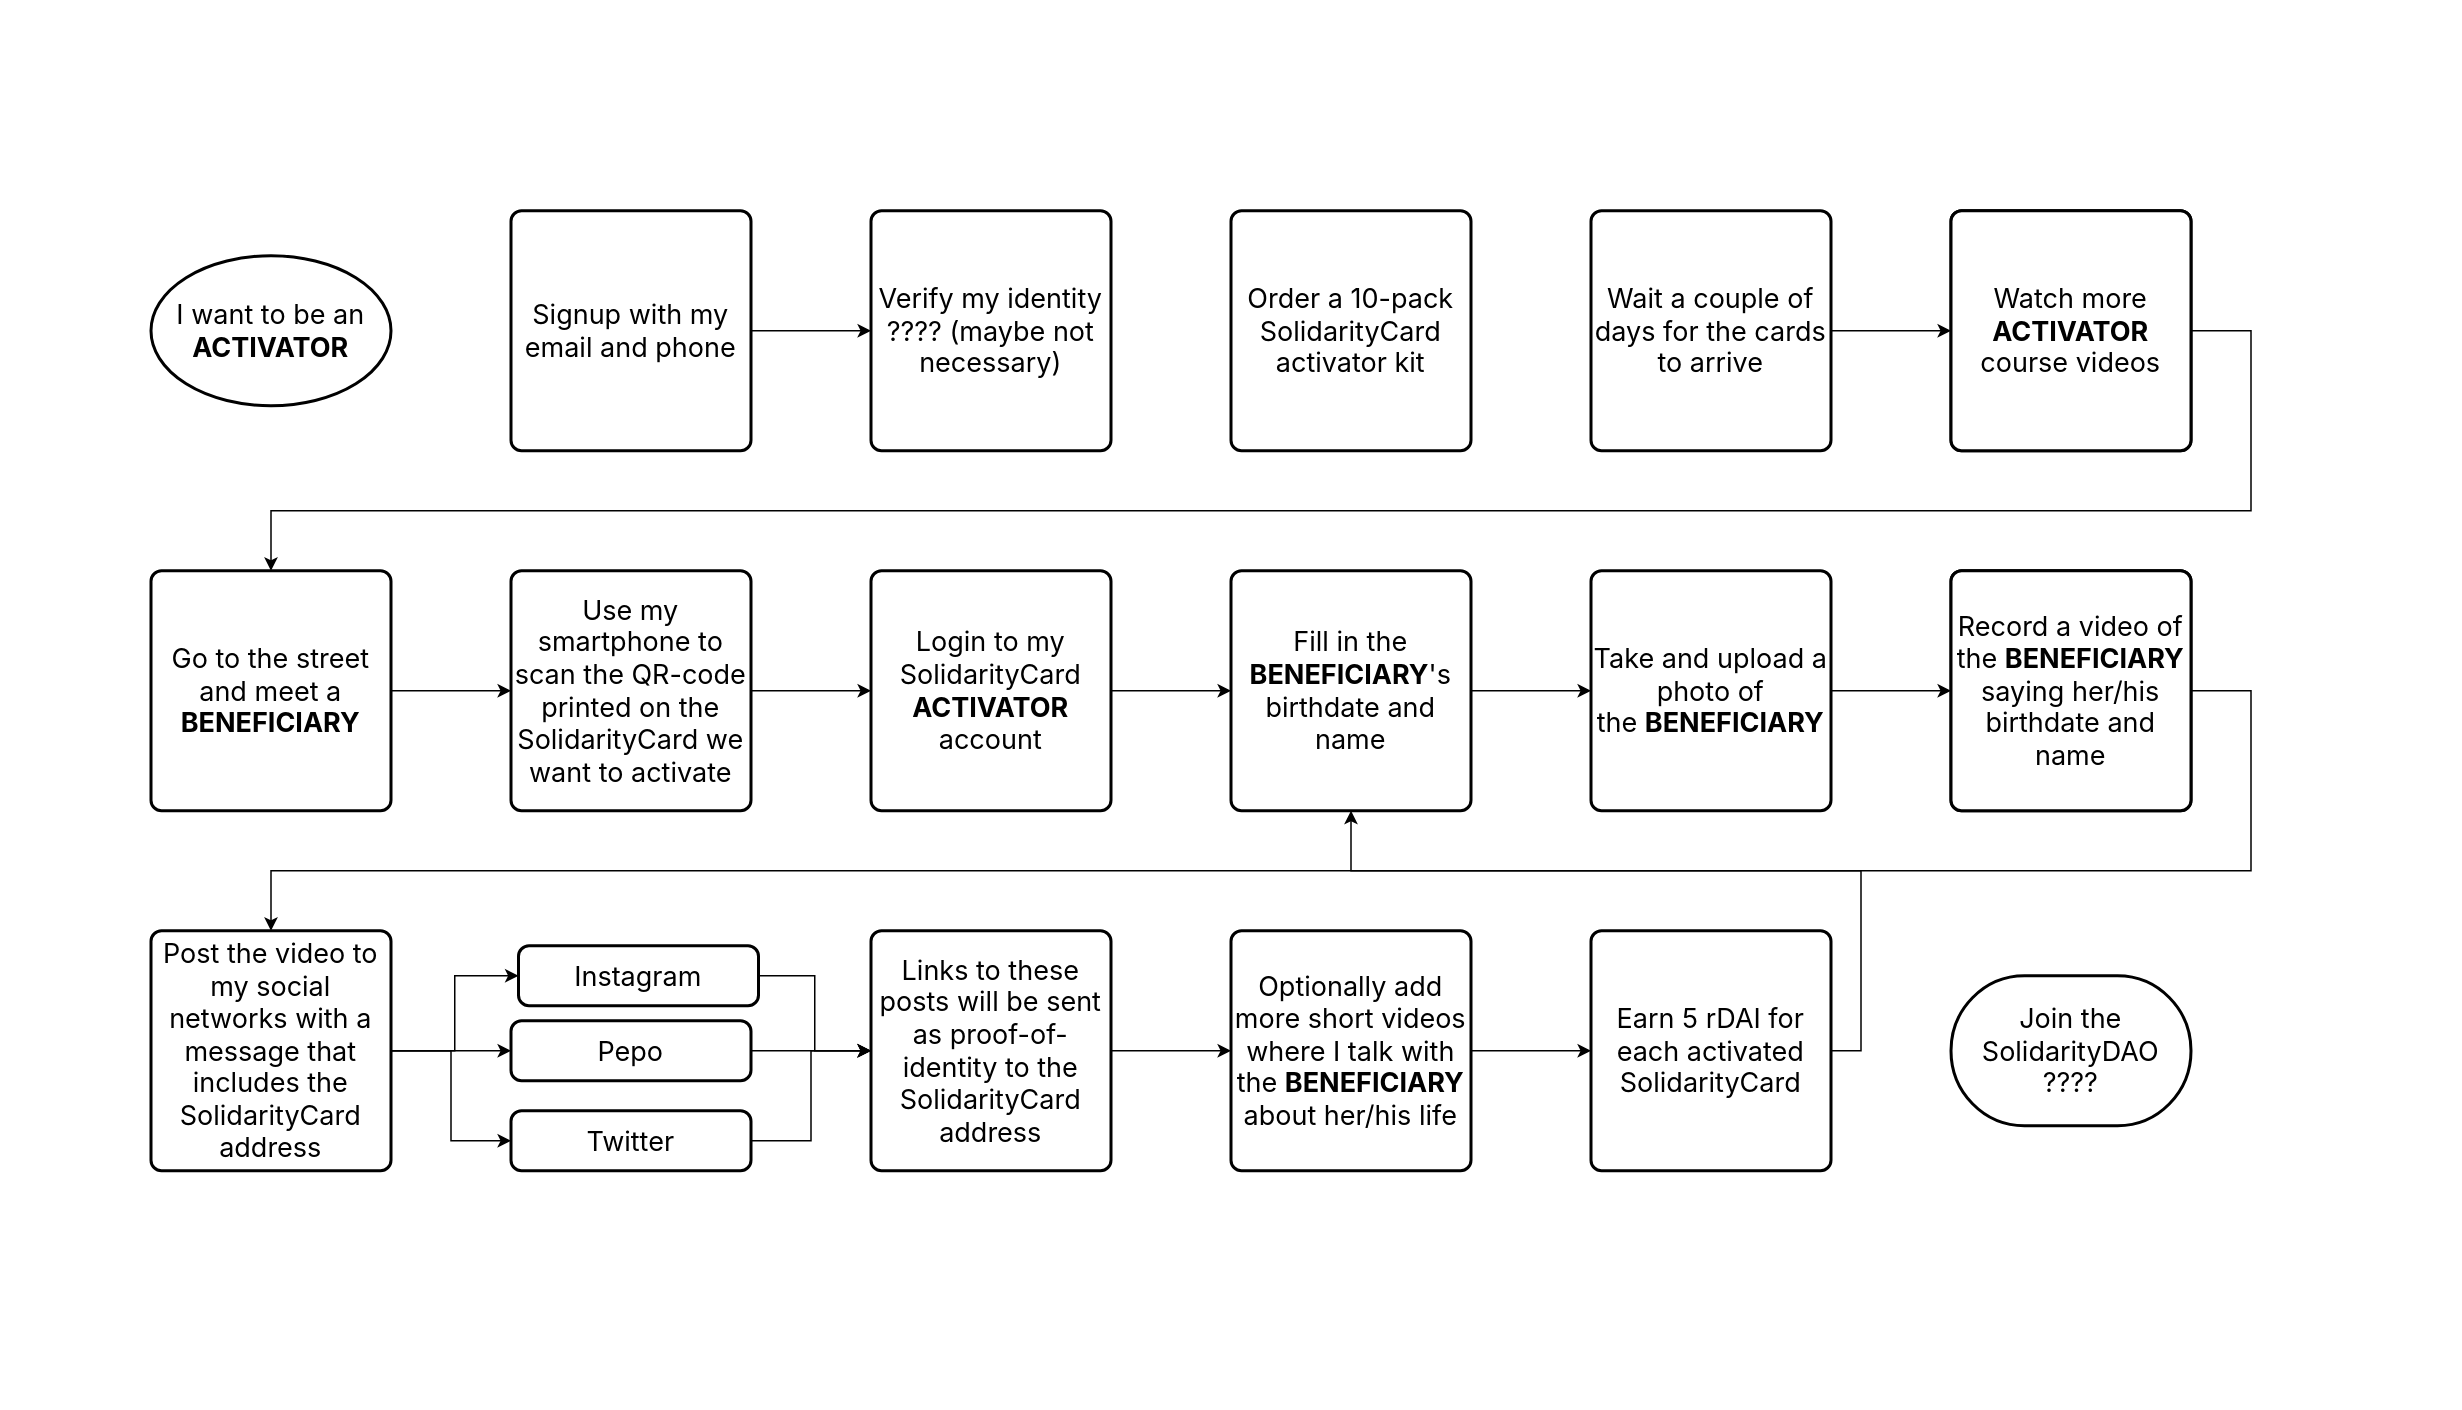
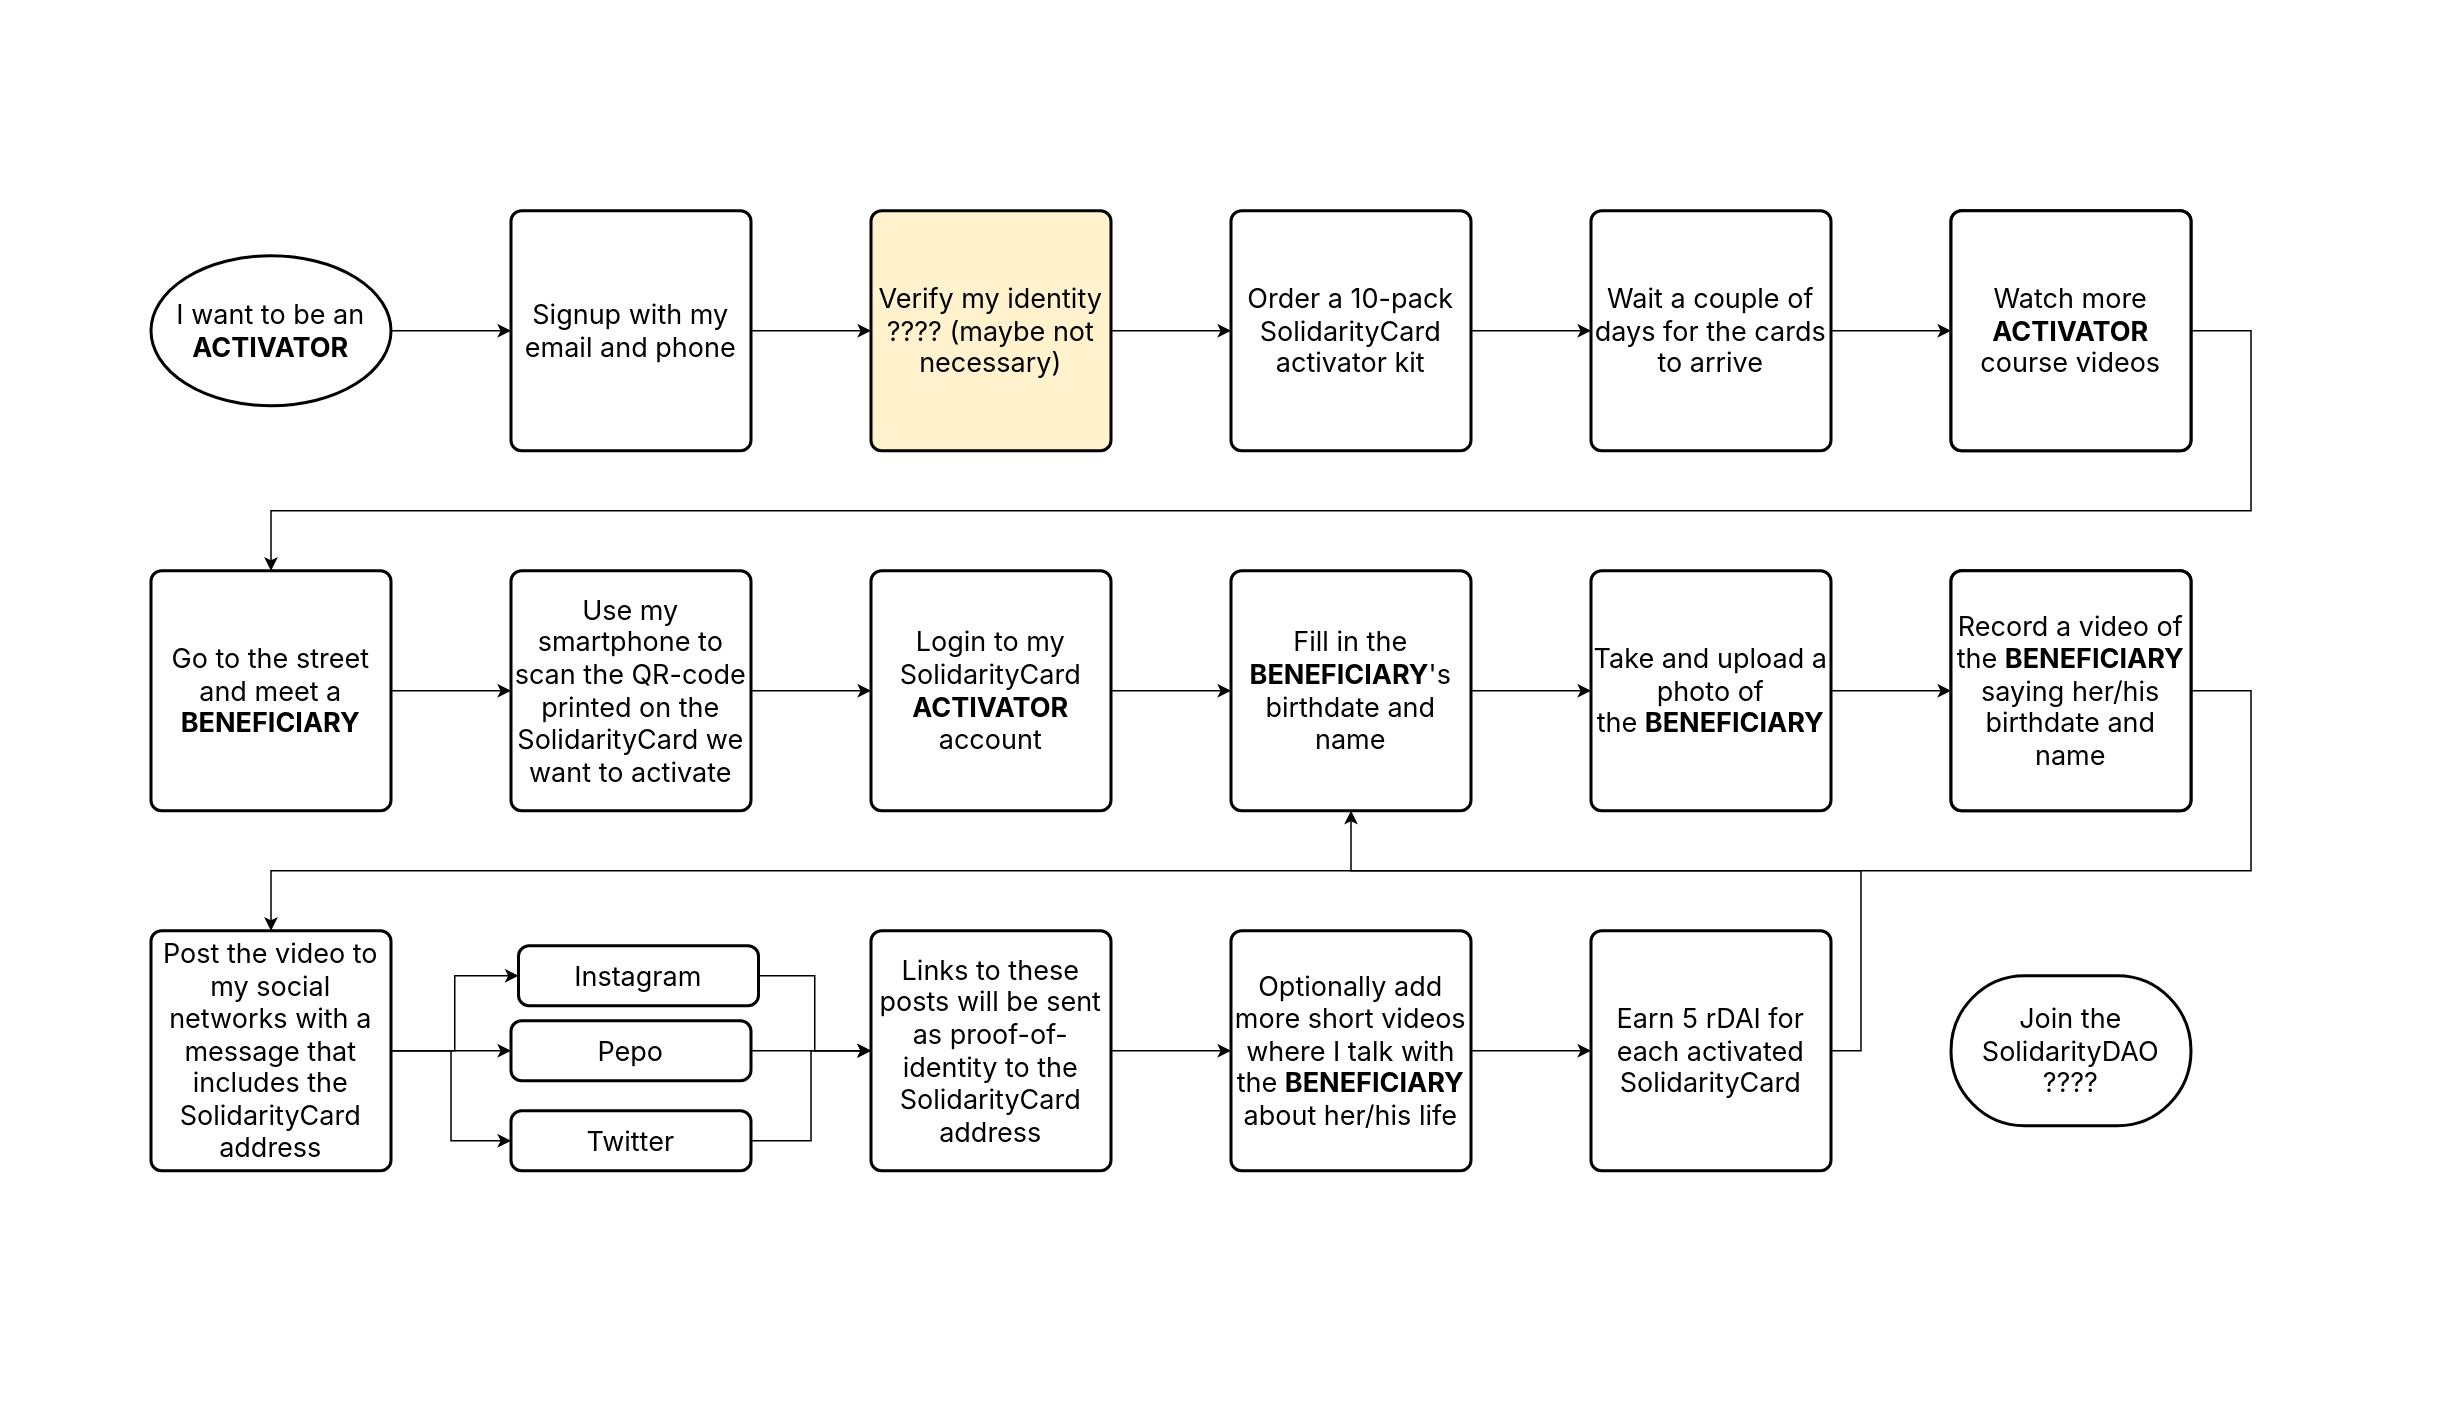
edge "I want to be an ACTIVATOR" -> "Signup with my email and phone": added
node "Verify my identity ???? (maybe not necessary)": fillcolor #ffffff -> #fff2cc
edge "Verify my identity ???? (maybe not necessary)" -> "Order a 10-pack SolidarityCard activator kit": added
edge "Order a 10-pack SolidarityCard activator kit" -> "Wait a couple of days for the cards to arrive": added
